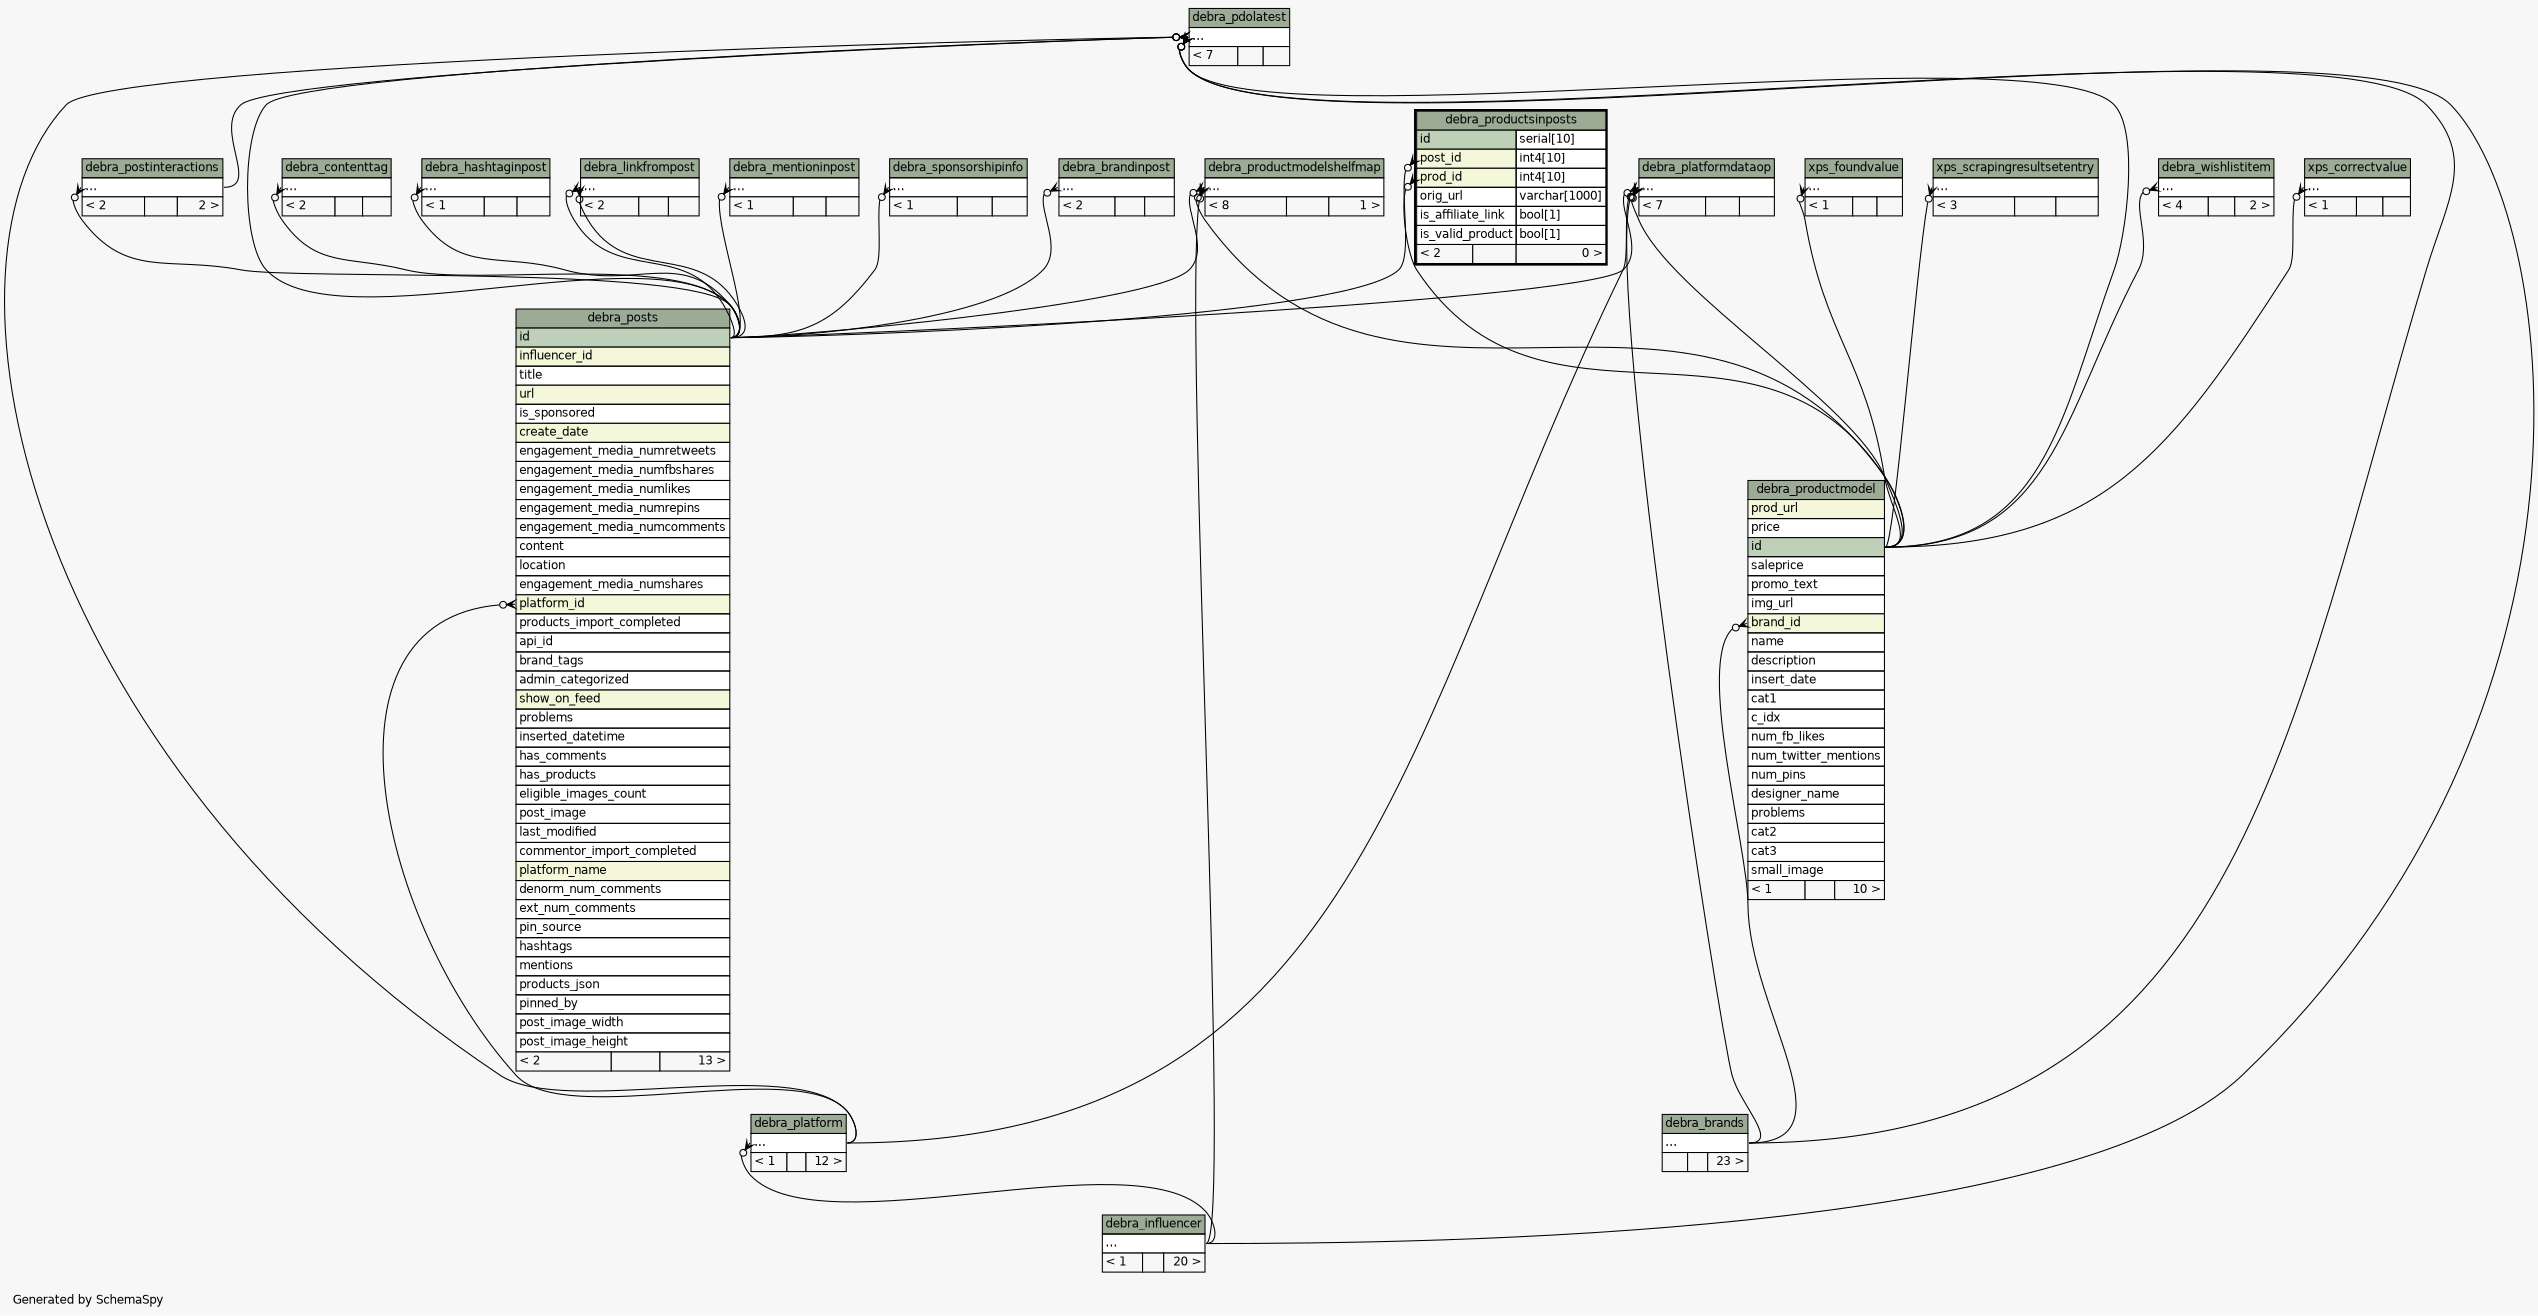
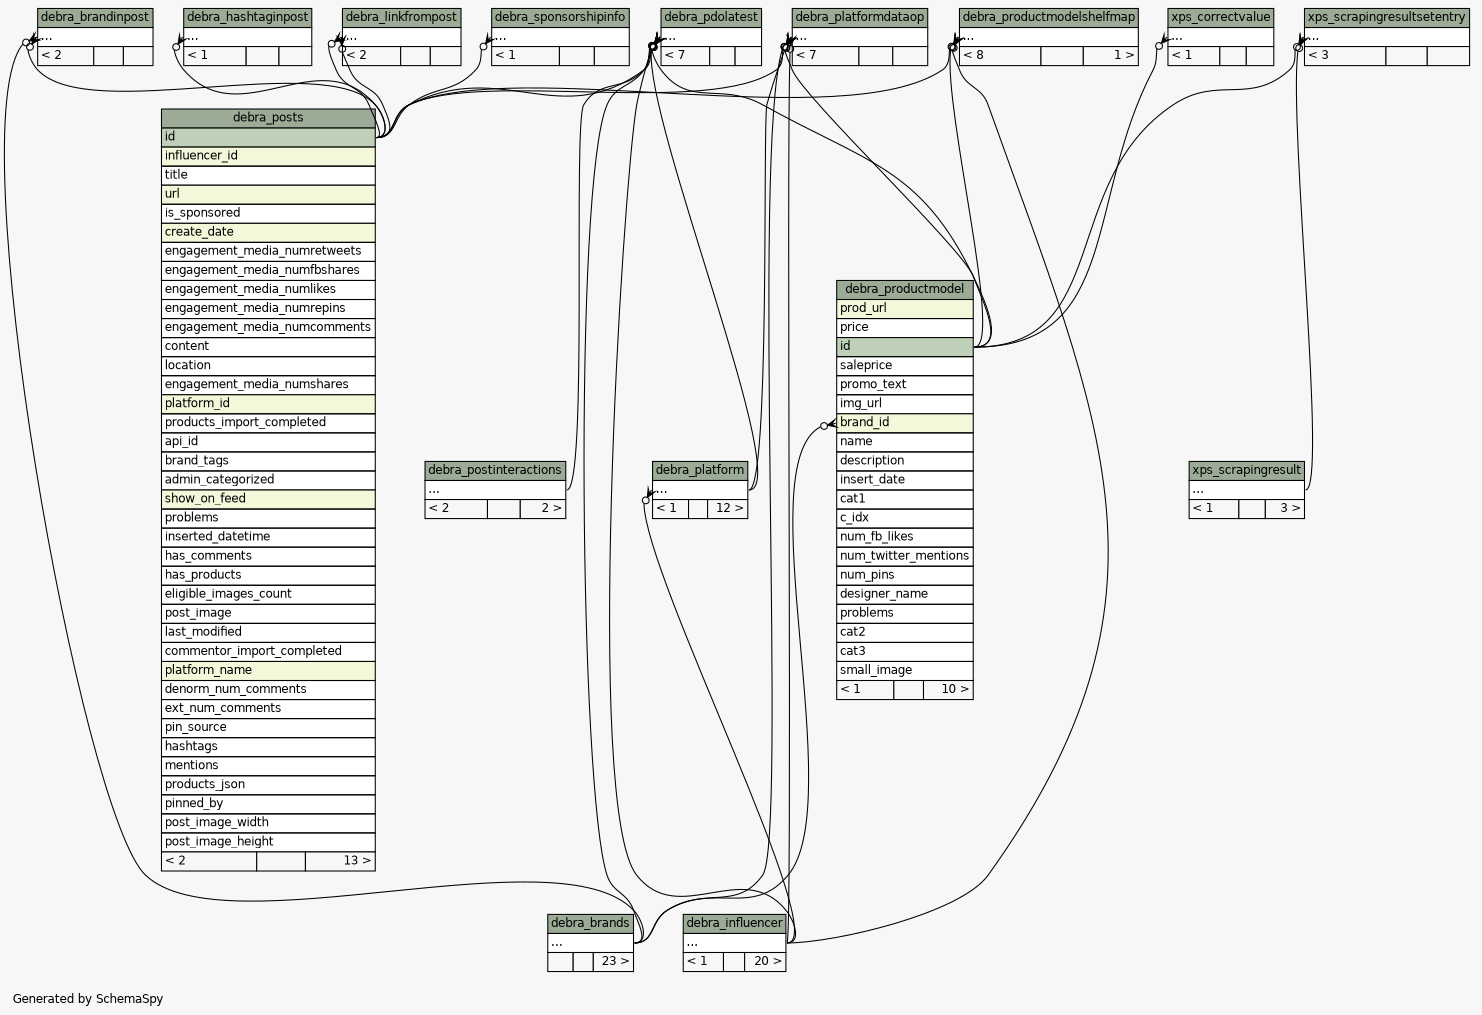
node "debra_contenttag": removed
node "debra_mentioninpost": removed
node "debra_productsinposts": removed
node "xps_foundvalue": removed
node "debra_wishlistitem": removed
edge "debra_posts" -> "debra_postinteractions": removed
edge "debra_influencer" -> "debra_platformdataop": added
node "xps_scrapingresult": added
edge "debra_brands" -> "debra_brandinpost": added
edge "debra_platform" -> "debra_posts": removed
